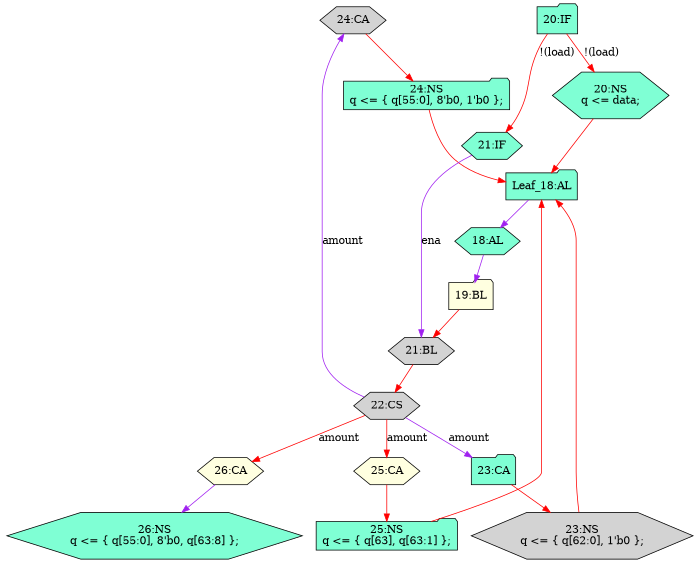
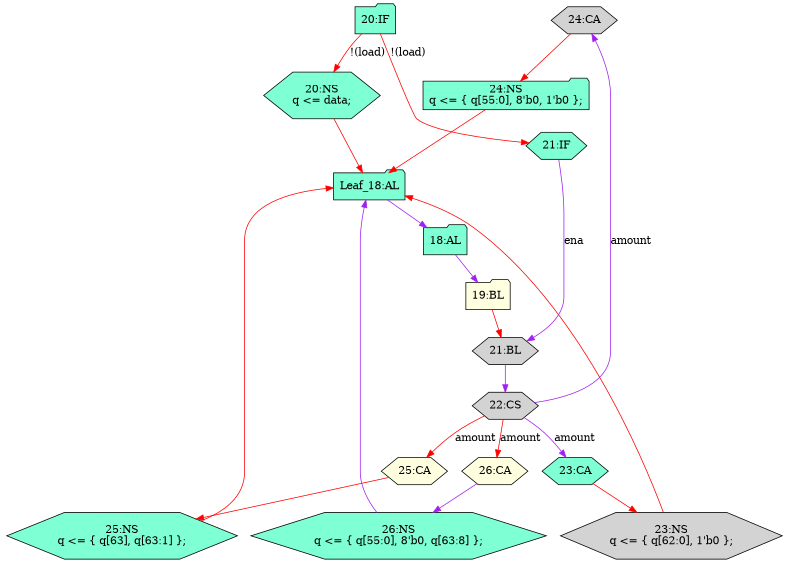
node "18:AL": shape hexagon -> folder
edge "26:NS q <= { q[55:0], 8'b0, q[63:8] };" -> "Leaf_18:AL": added
edge "21:BL" -> "22:CS": color red -> purple
node "23:CA": shape folder -> hexagon
node "25:NS q <= { q[63], q[63:1] };": shape folder -> hexagon
